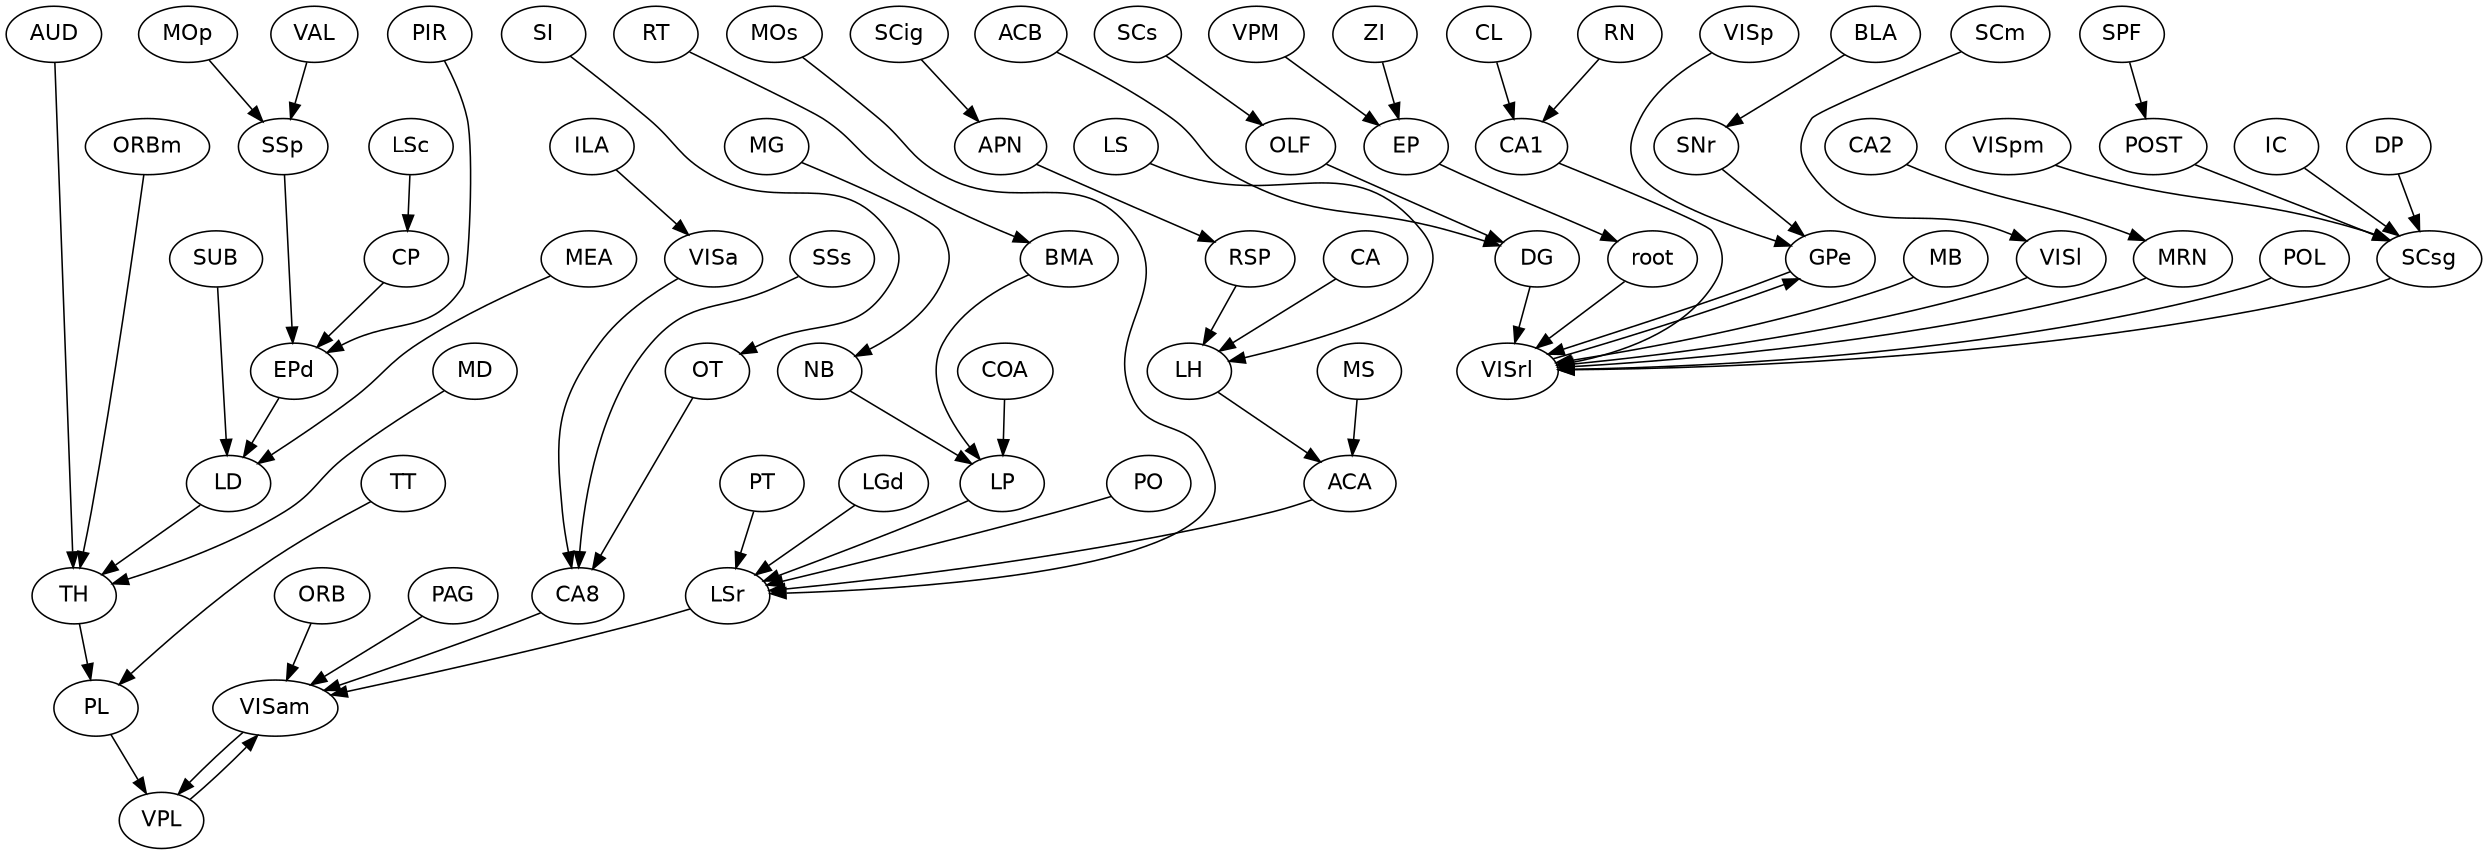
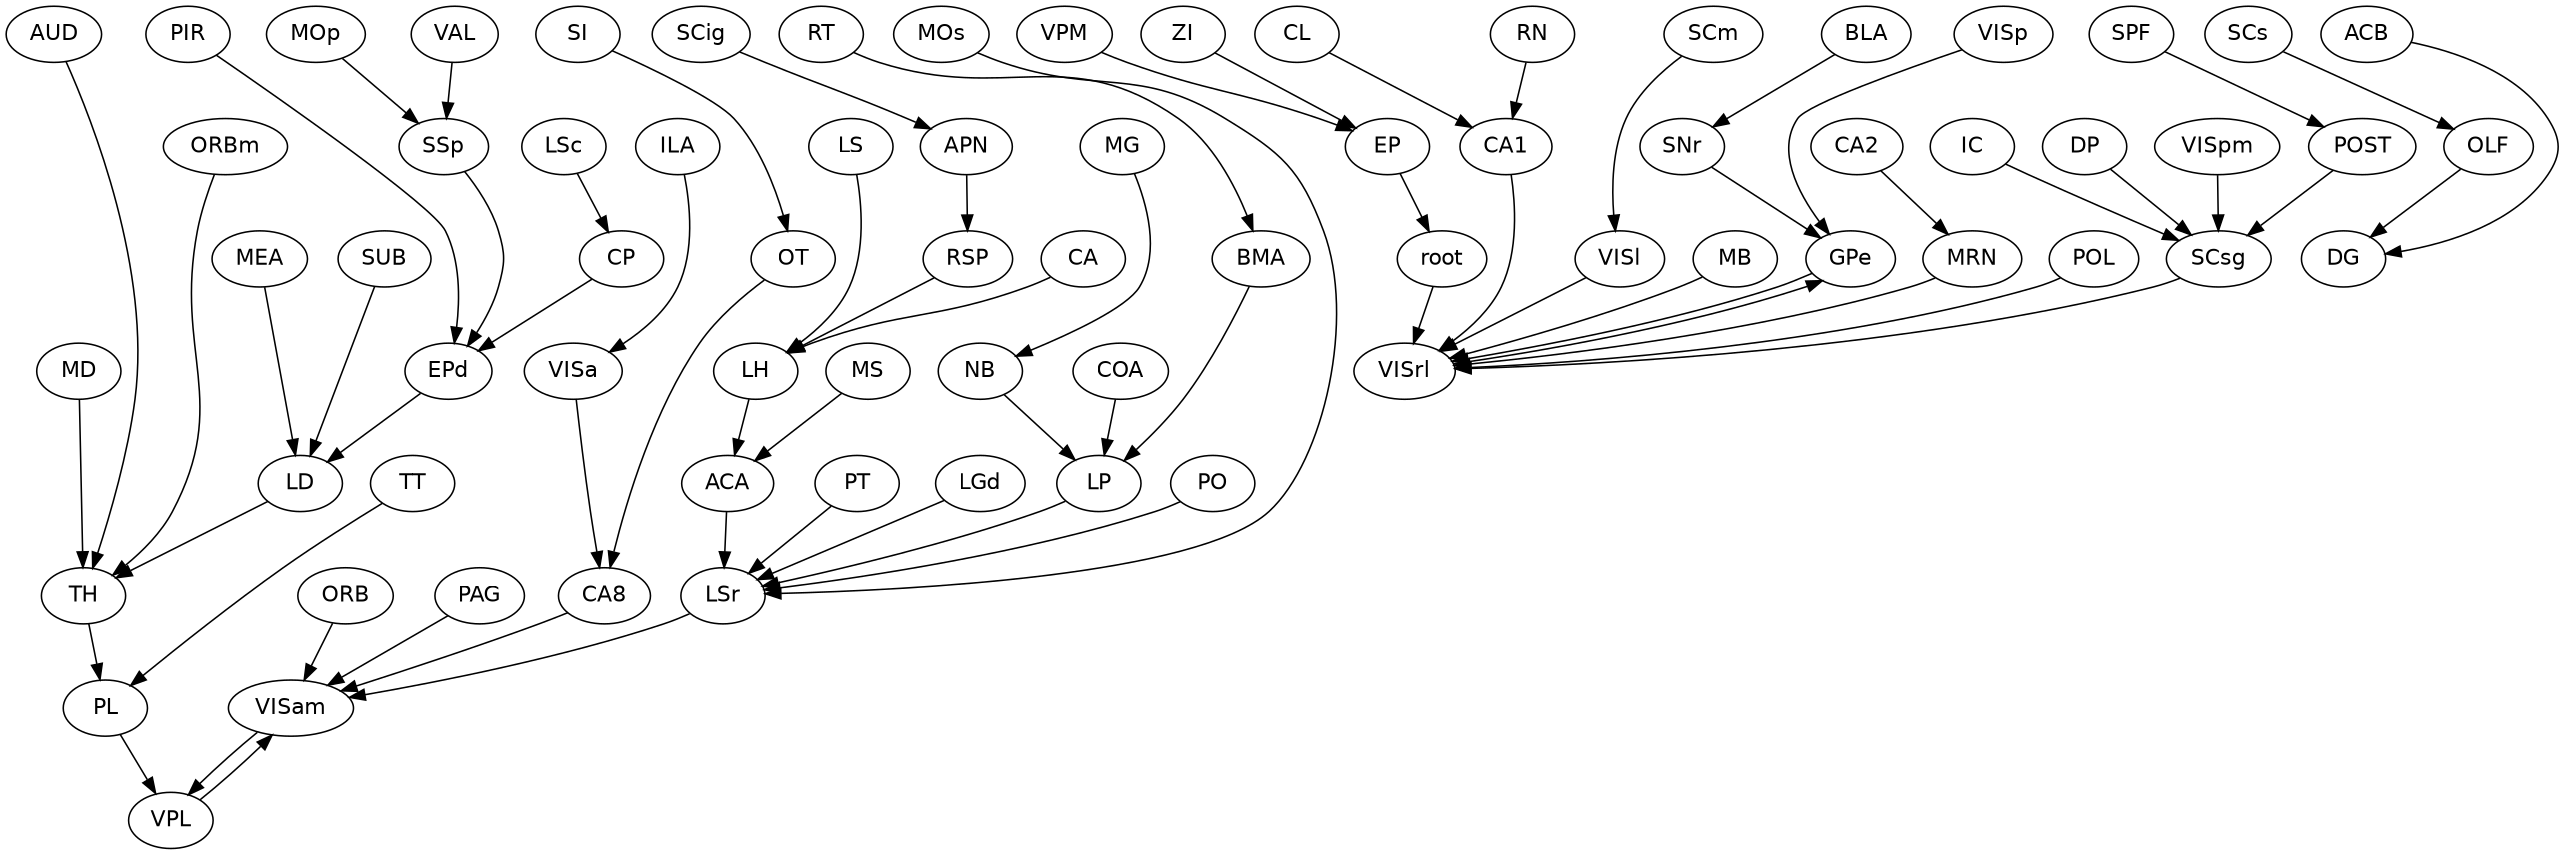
node "SSs": removed
edge "DG" -> "VISrl": removed
